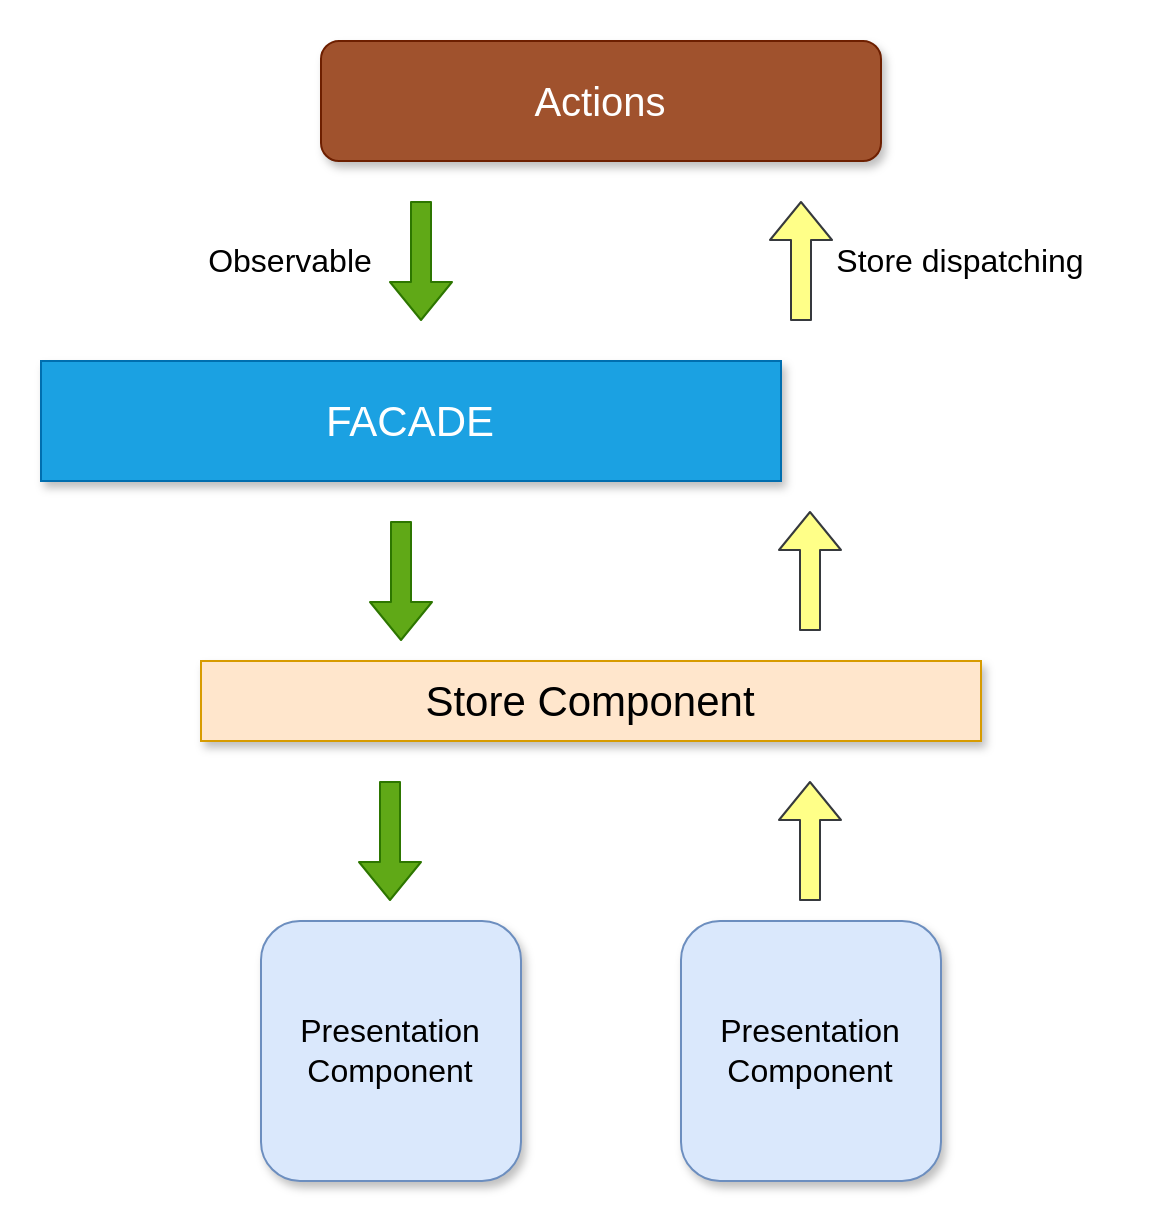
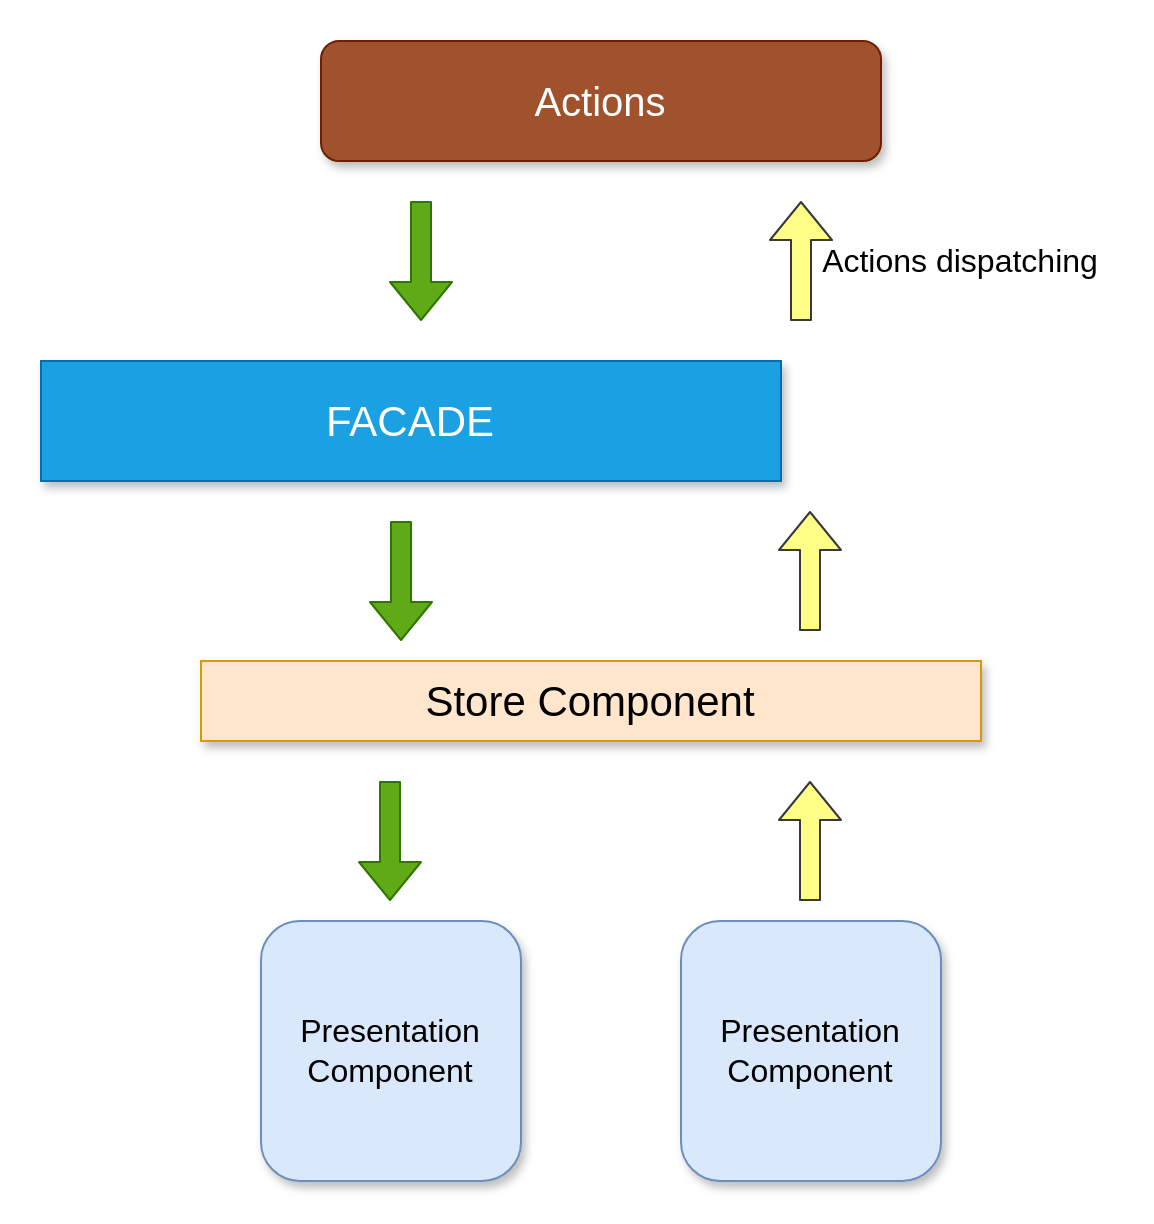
node "Observable": removed
node "Store dispatching": label "Store dispatching" -> "Actions dispatching"
